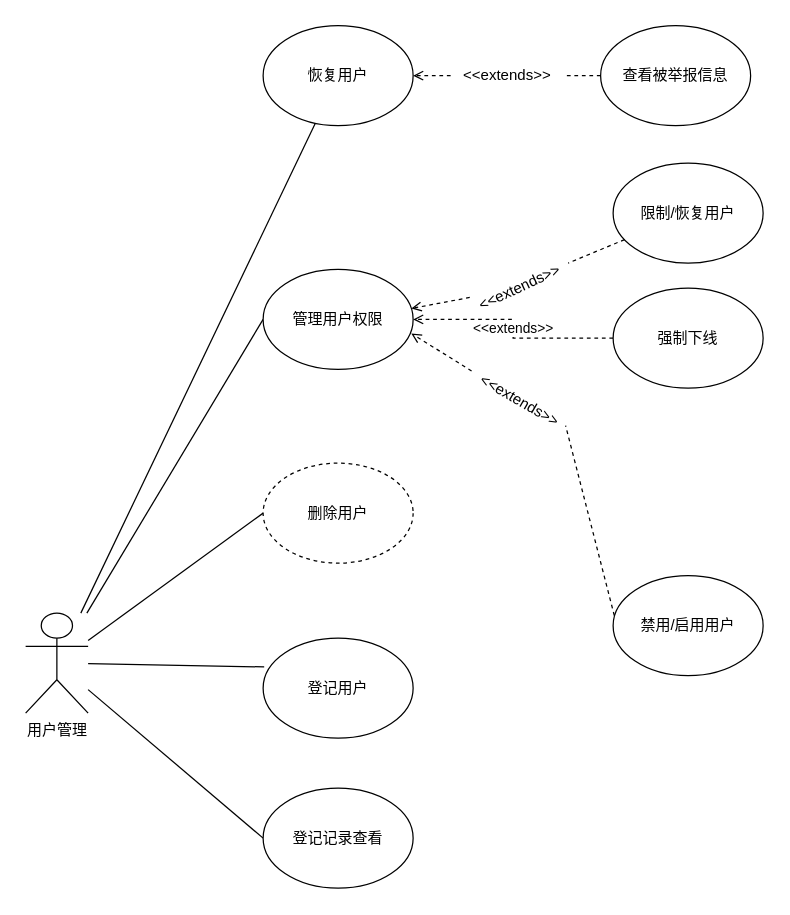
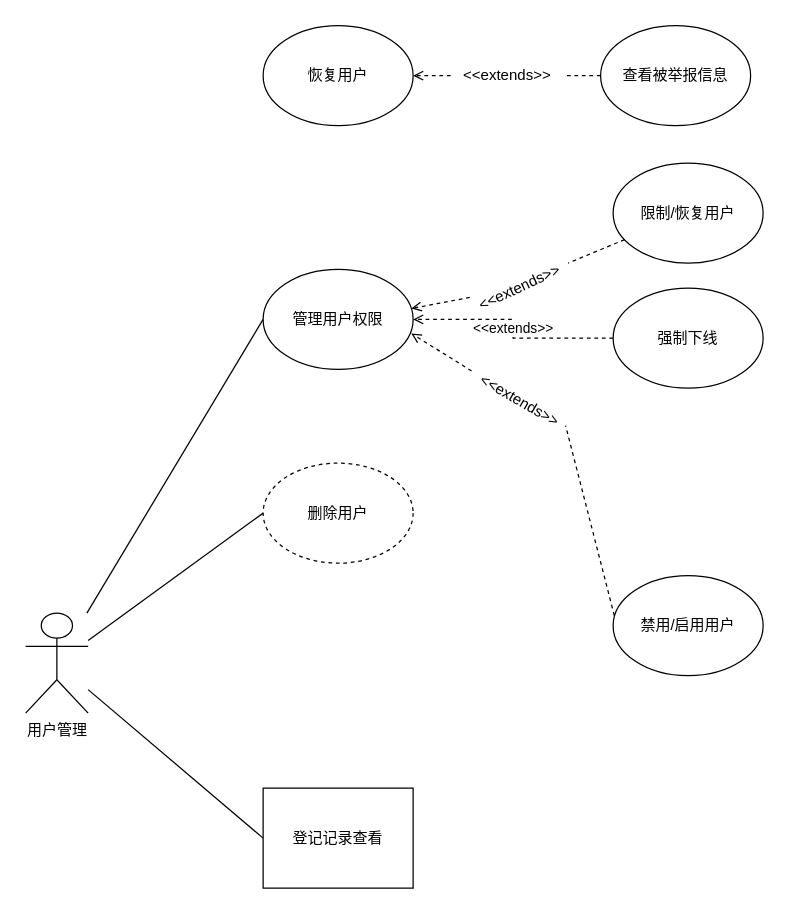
edge "恢复用户" -- "用户管理": removed
edge "用户管理" -- "登记用户": removed
node "登记用户": removed
node "登记记录查看": shape ellipse -> rectangle
